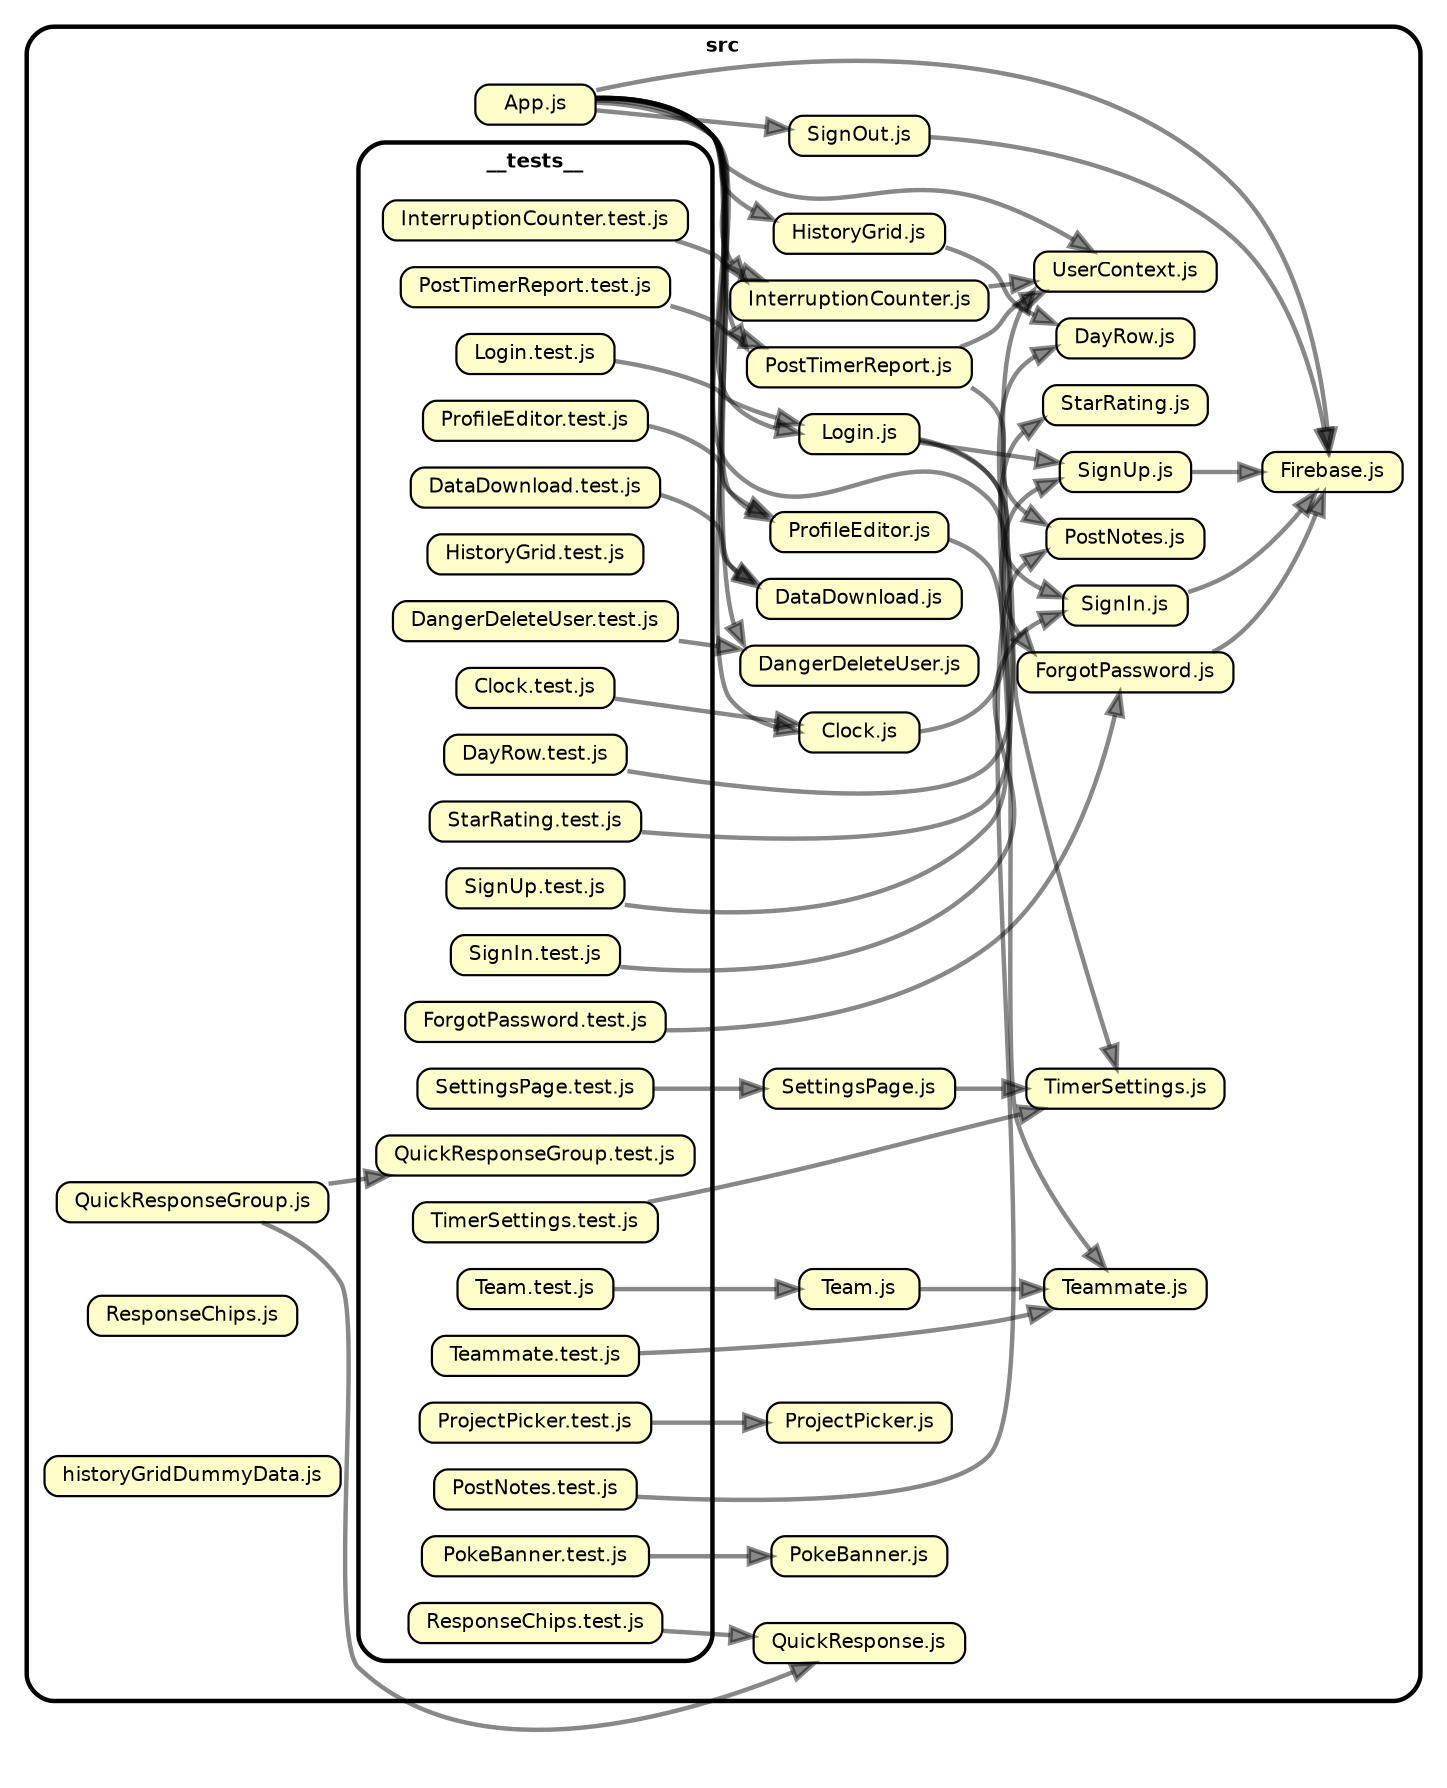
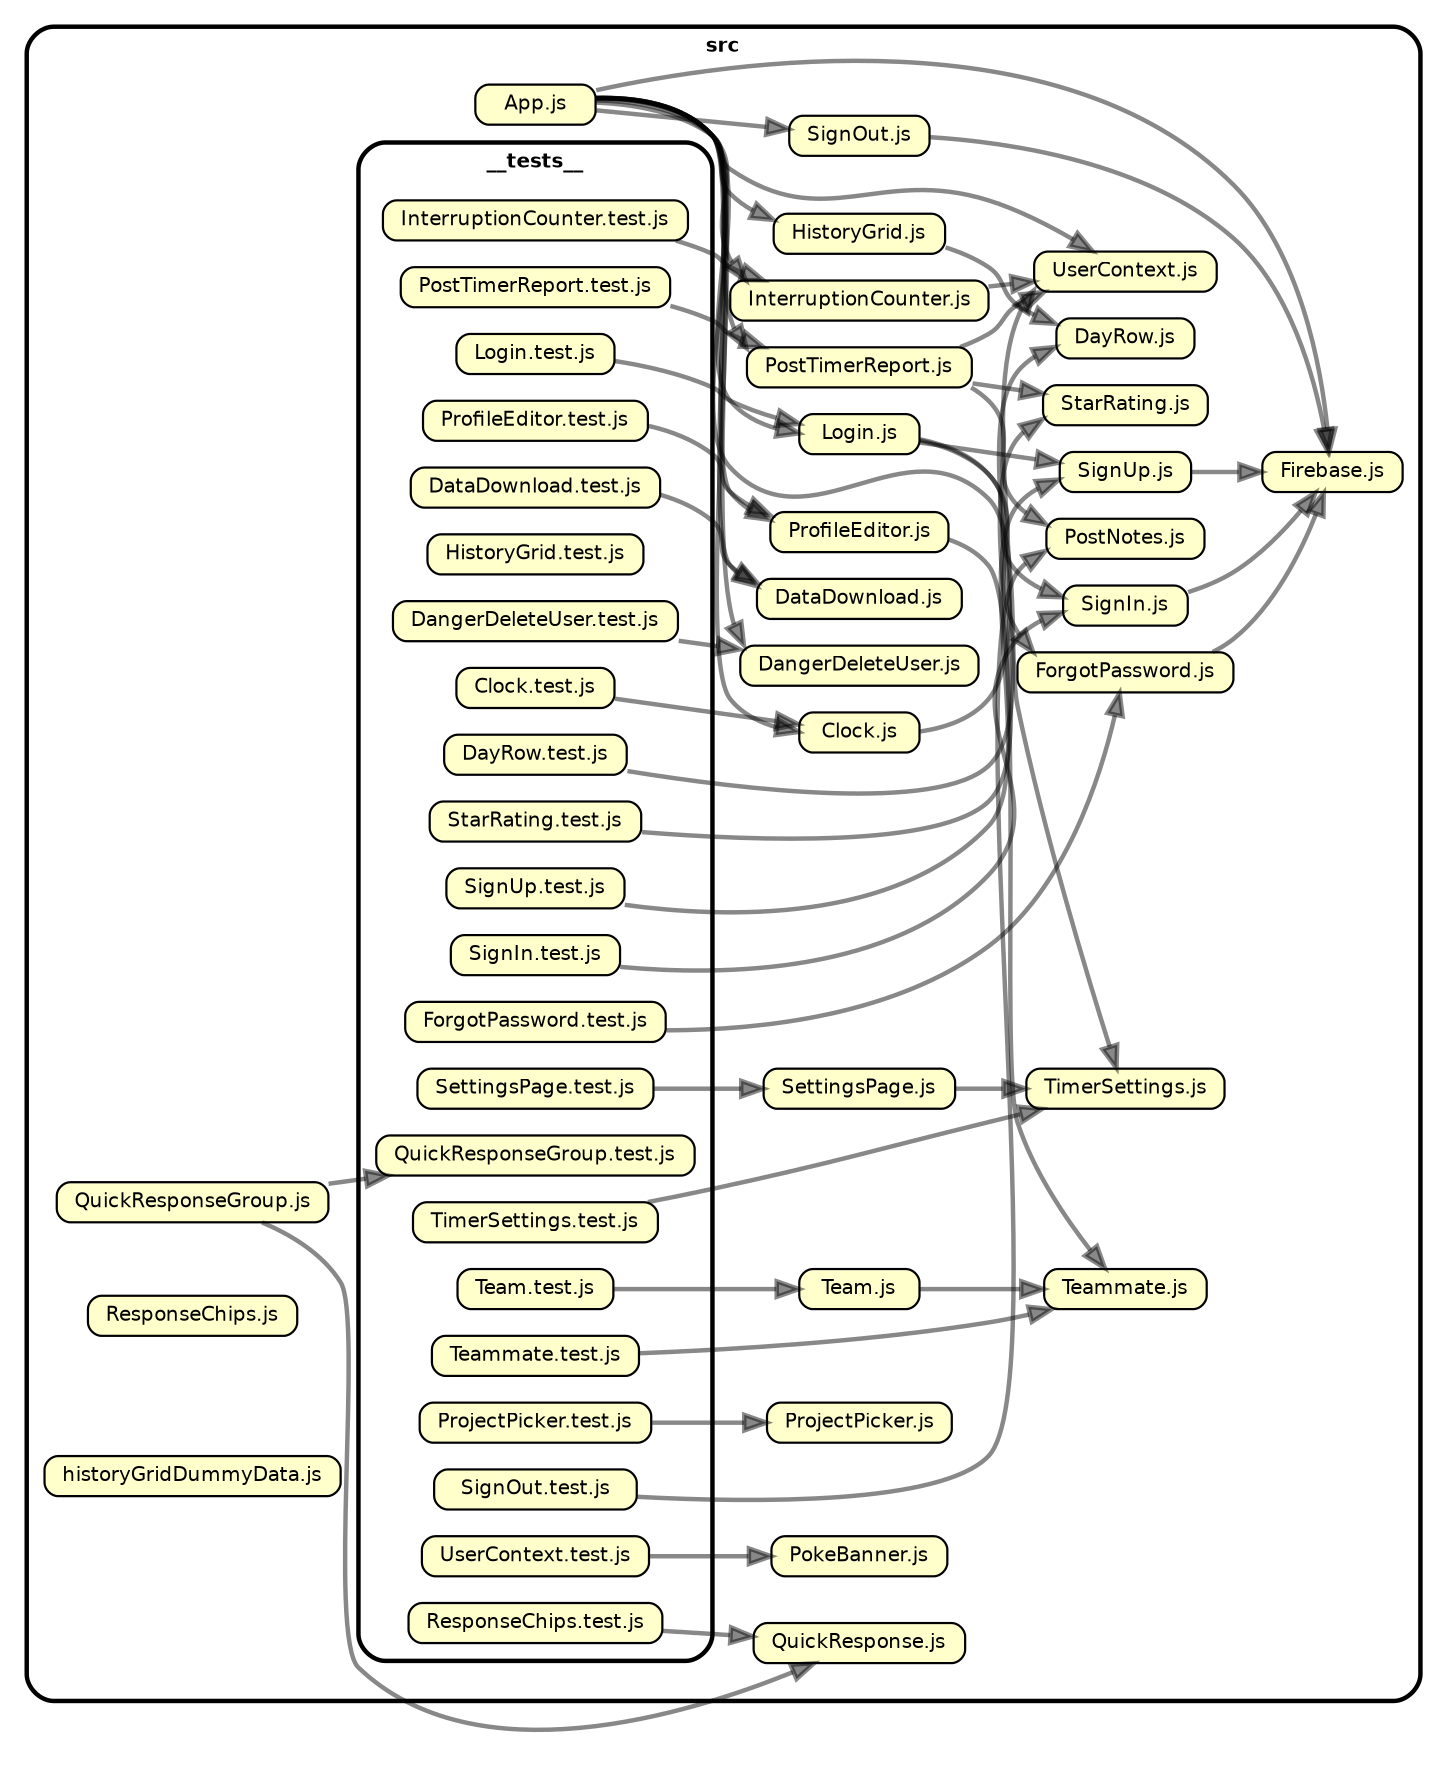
edge "PostTimerReport.js" -> "StarRating.js": added
node "PostNotes.test.js": label "PostNotes.test.js" -> "SignOut.test.js"
node "PokeBanner.test.js": label "PokeBanner.test.js" -> "UserContext.test.js"
